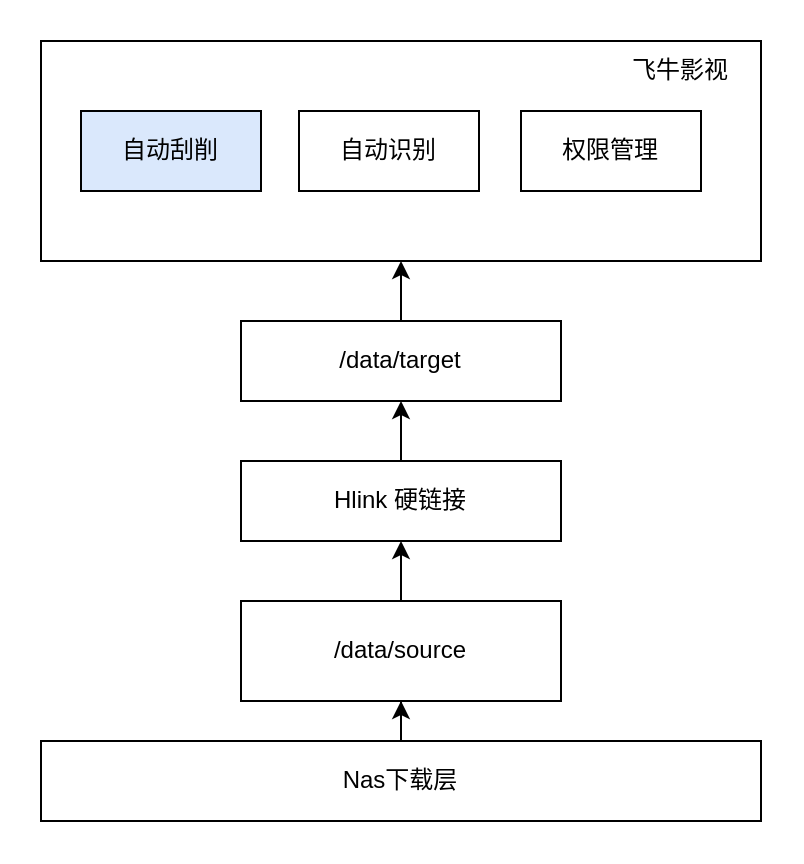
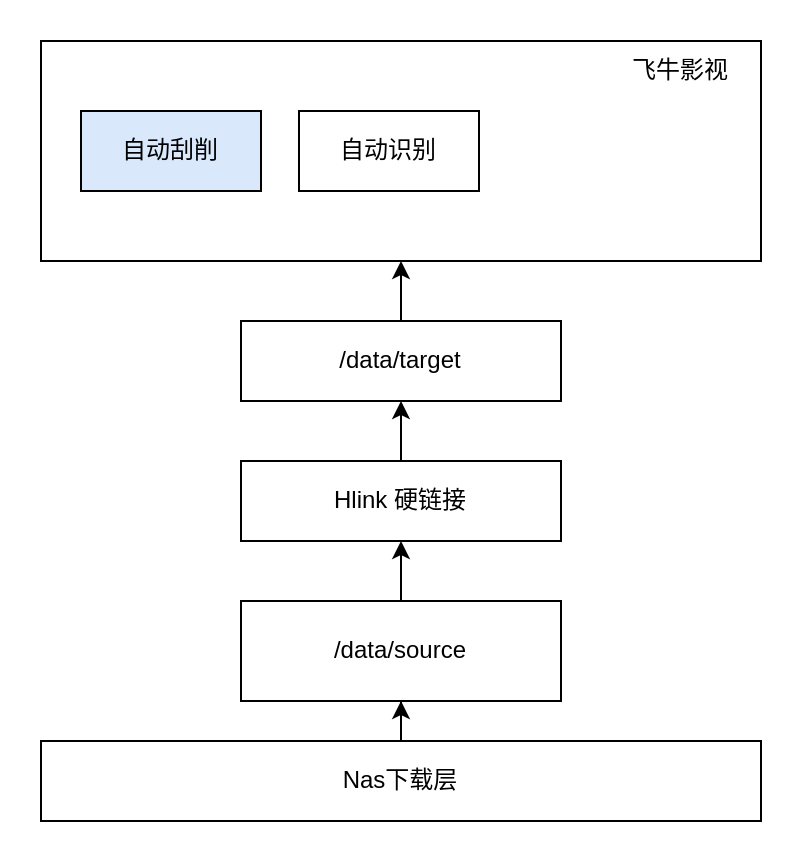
node "权限管理": removed
